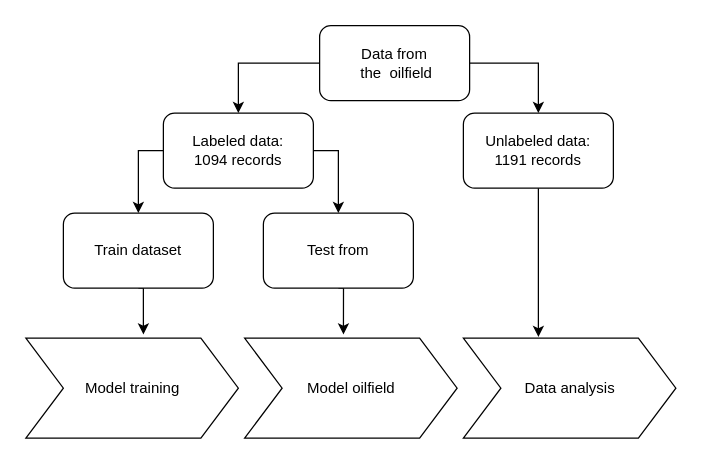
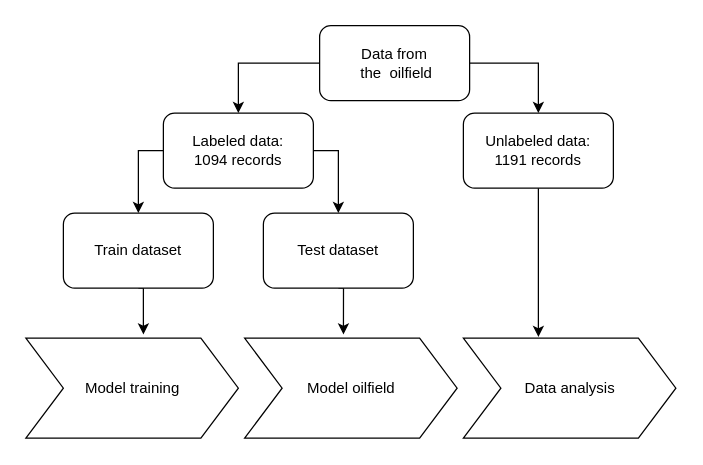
node "Test from": label "Test from" -> "Test dataset"
